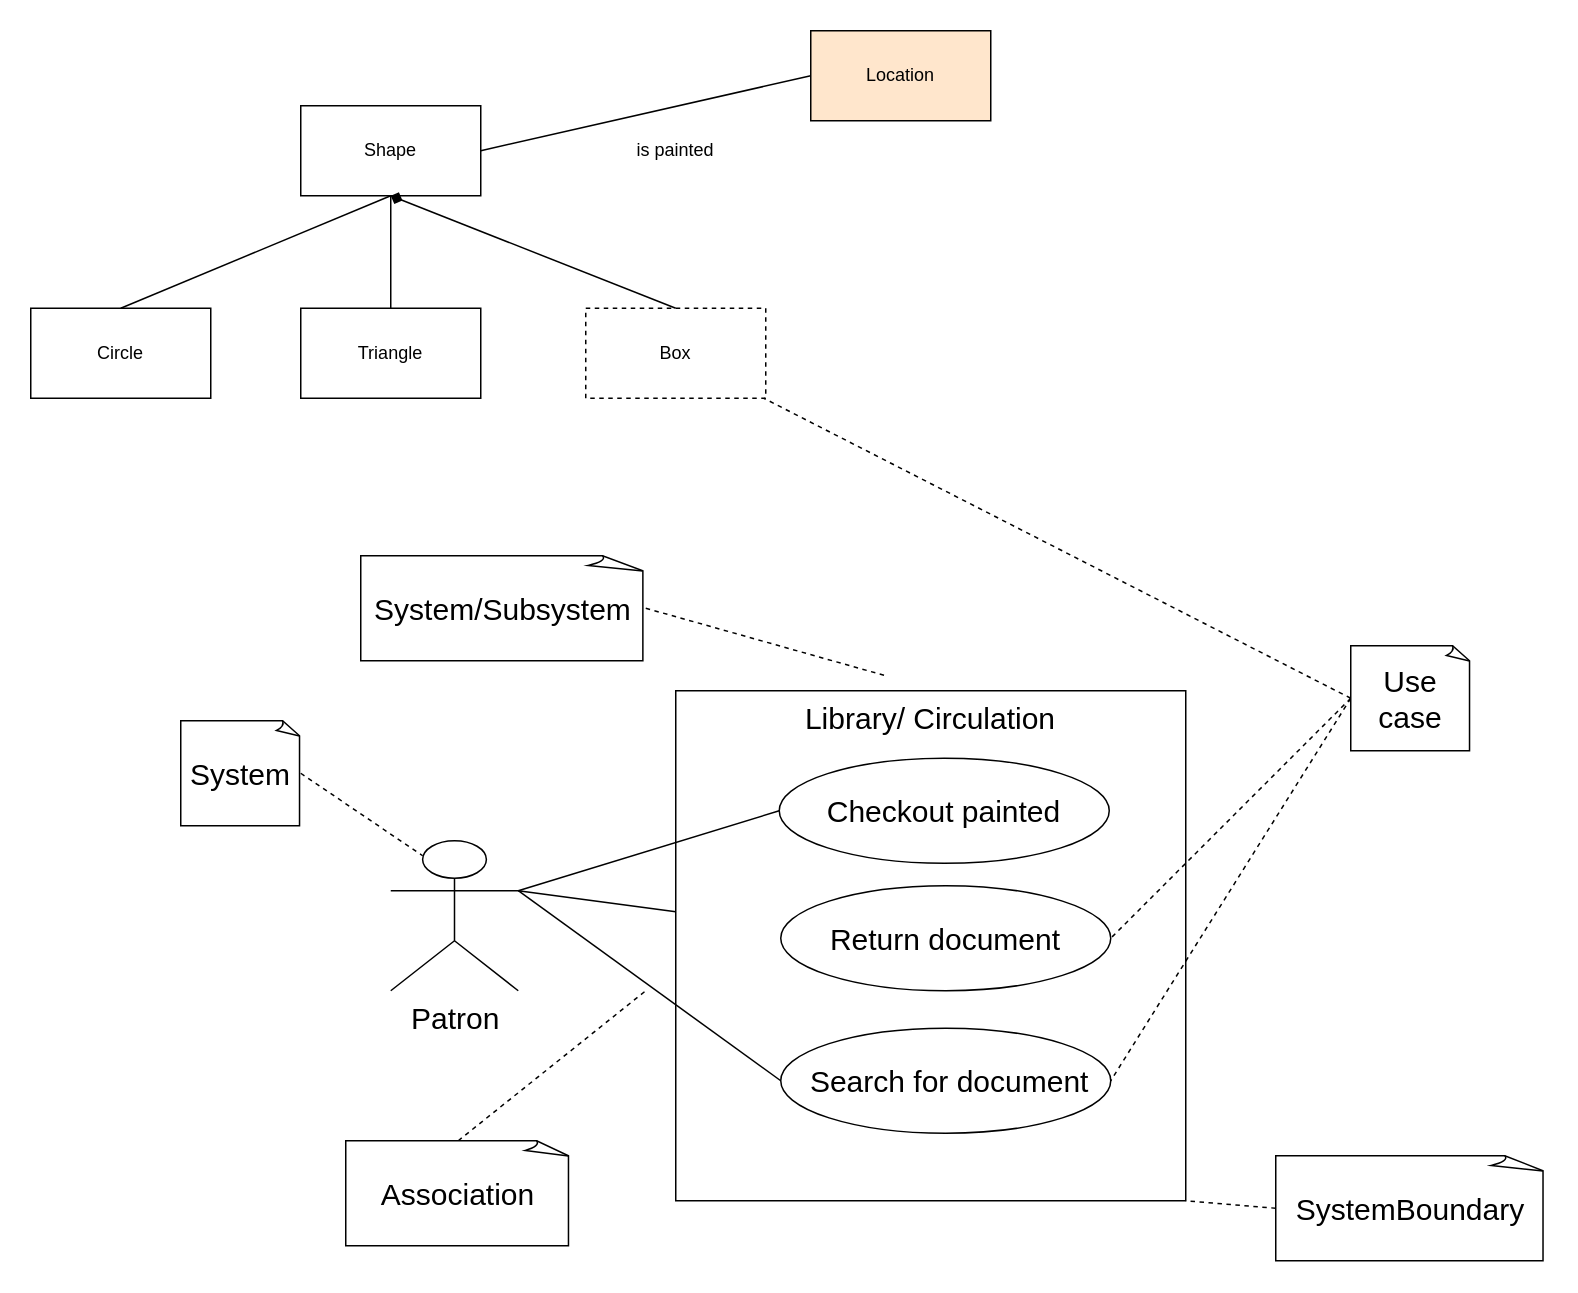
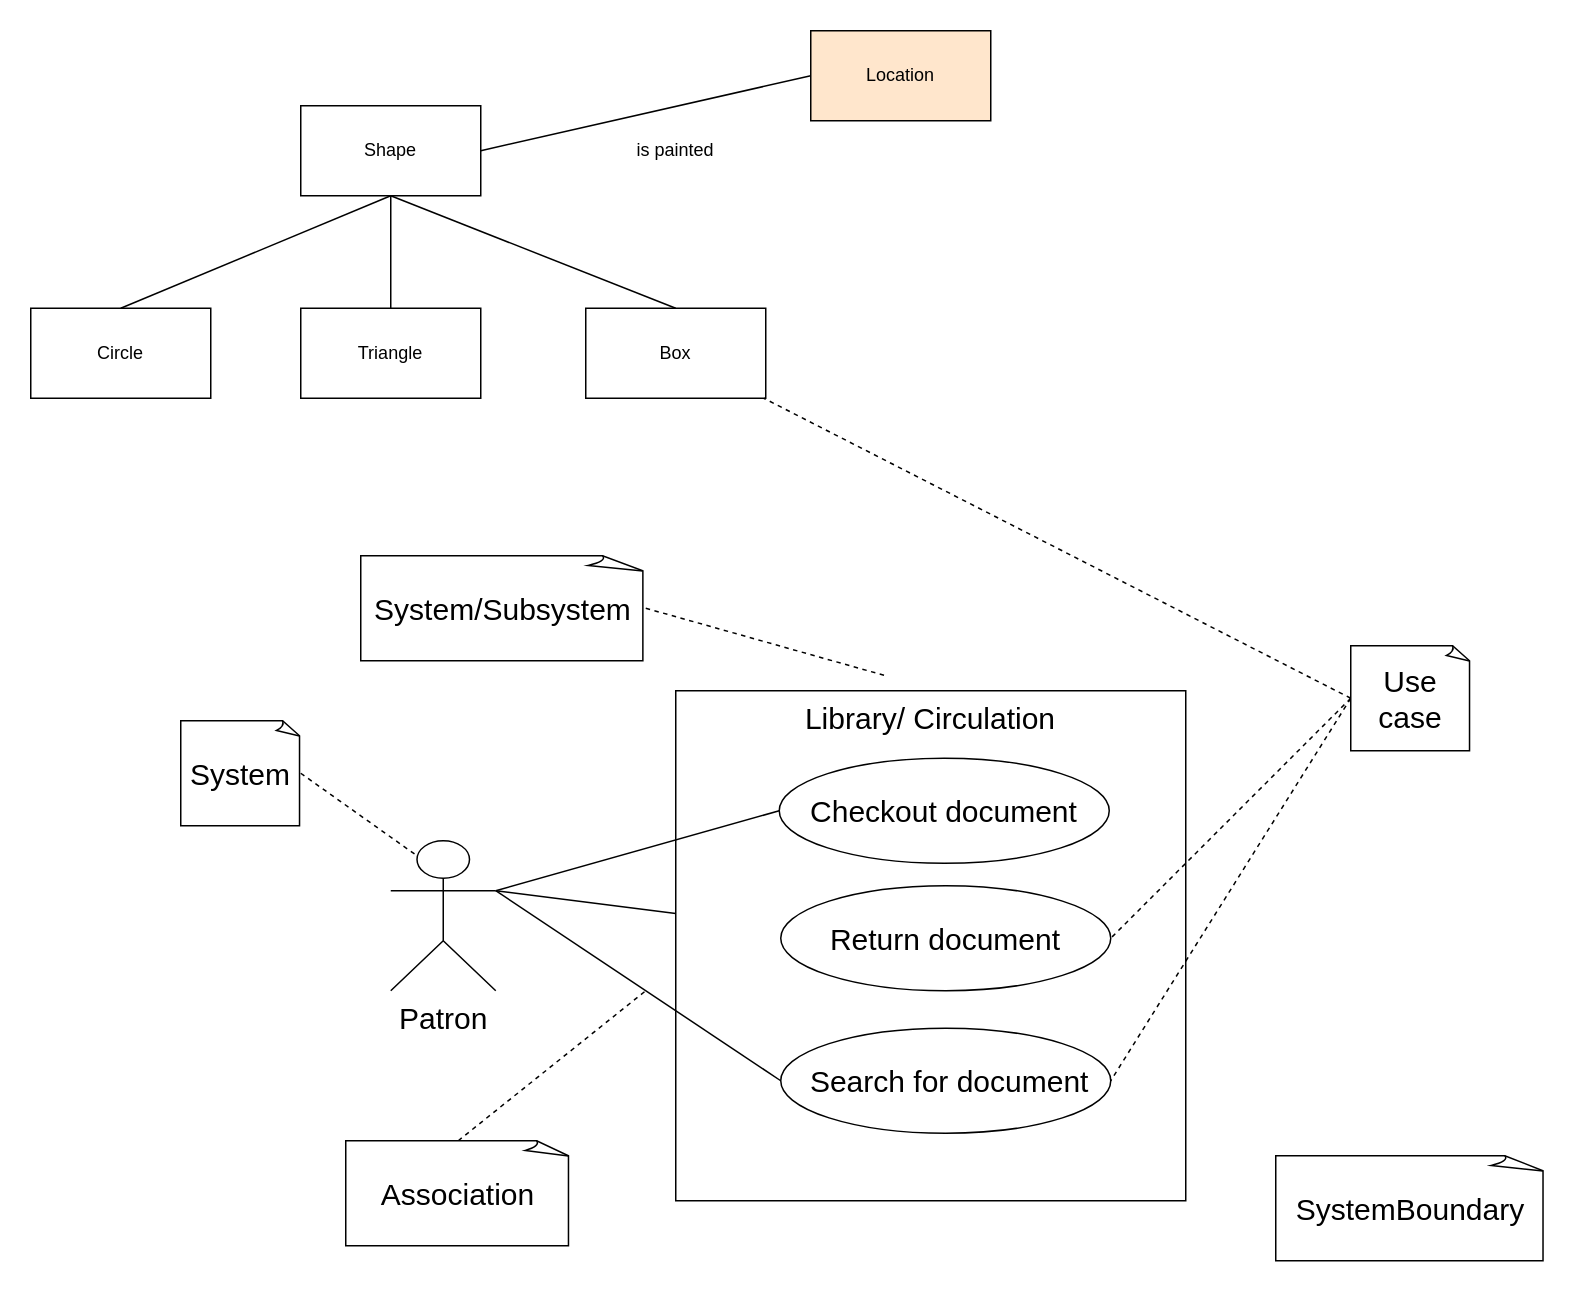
edge "Box" -> "Shape": arrowhead diamond -> none
node "Box": style dashed -> solid
node "Checkout painted": label "Checkout painted" -> "Checkout document"
node "Patron": size 128x150 -> 105x150
edge "Library/ Circulation" -- "SystemBoundary": removed
